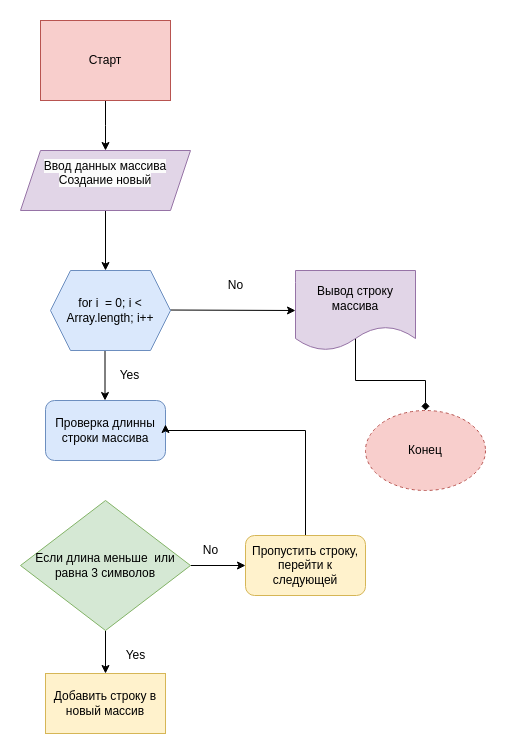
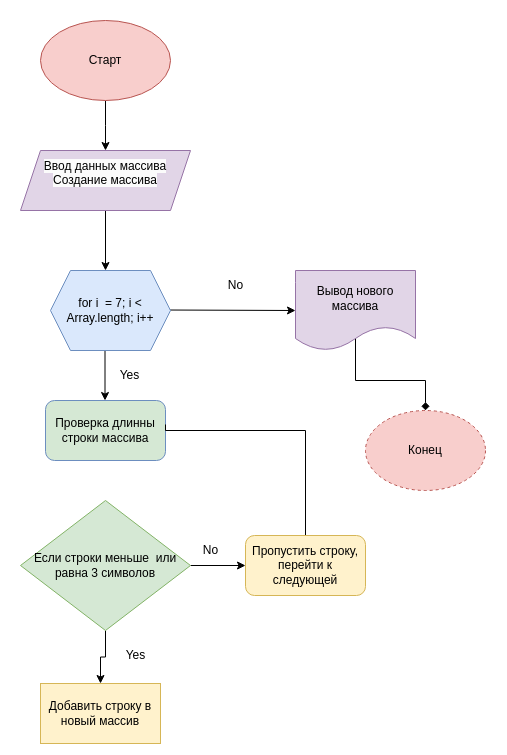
node "Старт": shape rectangle -> ellipse
node "Ввод данных массиваСоздание новый": label "Ввод данных массиваСоздание новый" -> "Ввод данных массиваСоздание массива"
node "Вывод строку массива": label "Вывод строку массива" -> "Вывод нового массива"
node "for i = 0; i < Array.length; i++": label "for i = 0; i < Array.length; i++" -> "for i = 7; i < Array.length; i++"
node "Проверка длинны строки массива": fillcolor #dae8fc -> #d5e8d4
edge "Пропустить строку, перейти к следующей" -> "Проверка длинны строки массива": arrowhead classic -> none
node "Если длина меньше или равна 3 символов": label "Если длина меньше или равна 3 символов" -> "Если строки меньше или равна 3 символов"
node "Добавить строку в новый массив": moved (106, 704) -> (101, 714)
